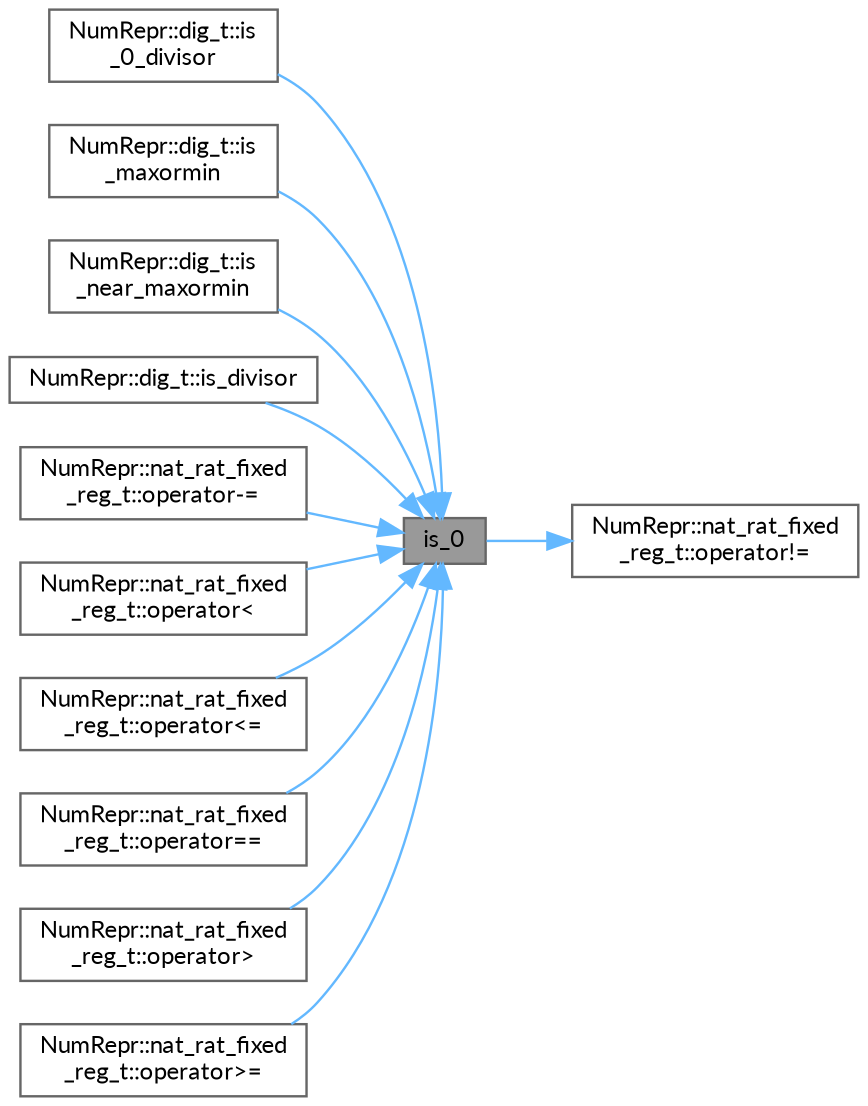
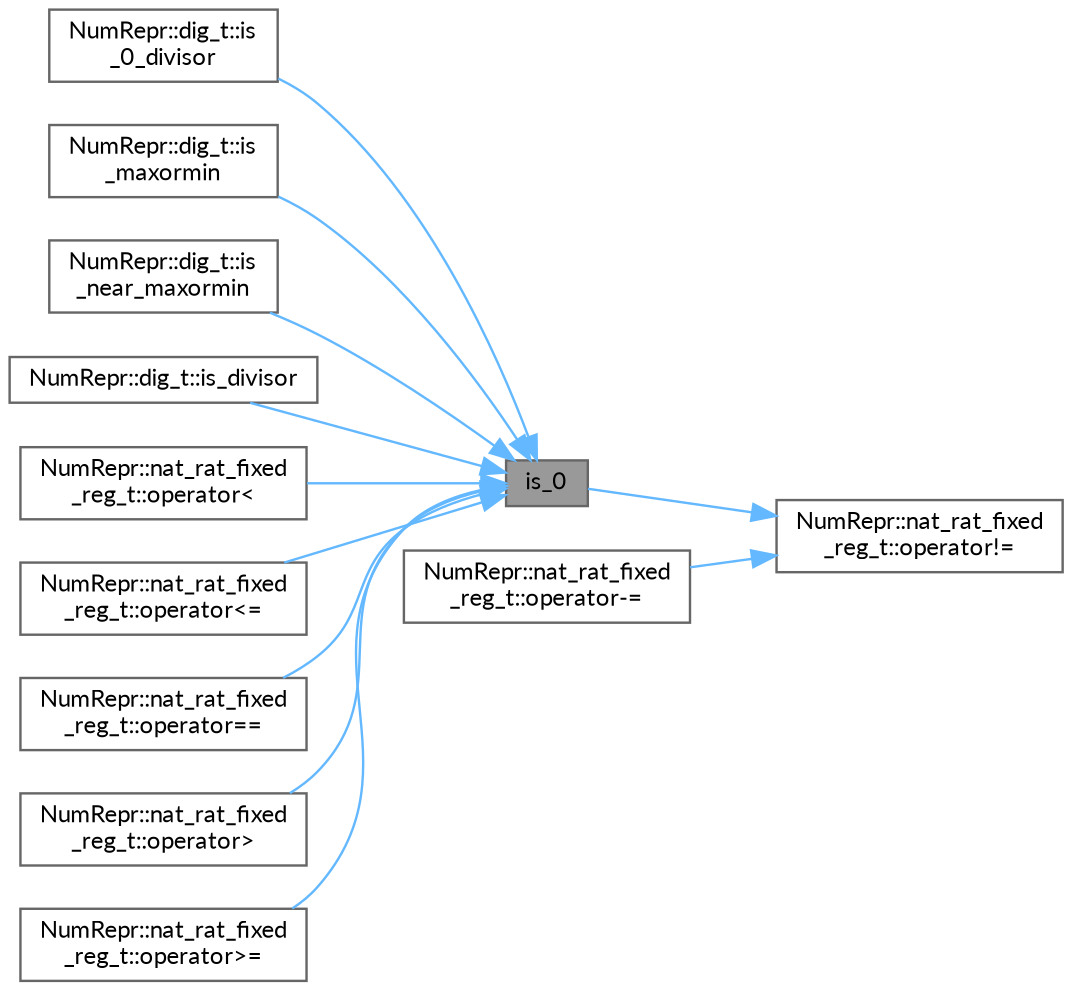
edge "NumRepr::nat_rat_fixed _reg_t::operator-=" -> "is_0": now "NumRepr::nat_rat_fixed _reg_t::operator-=" -> "NumRepr::nat_rat_fixed _reg_t::operator!="
